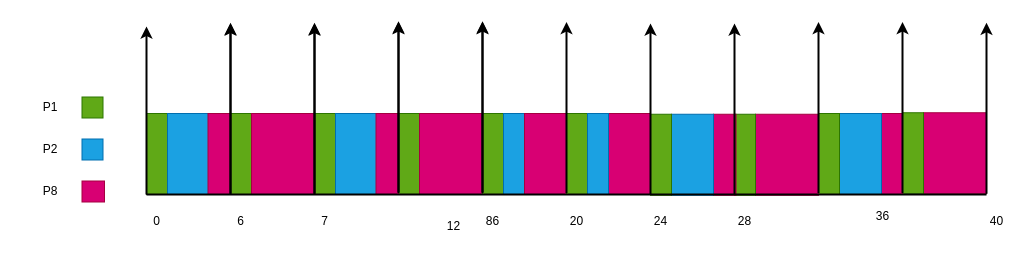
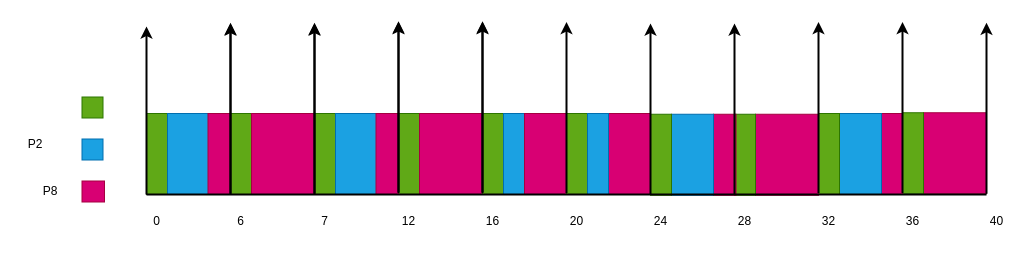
node "P1": removed
node "P2": moved (51, 150) -> (36, 145)
node "36": moved (883, 217) -> (913, 222)
node "86": label "86" -> "16"
node "32": added
node "12": moved (454, 227) -> (409, 222)
